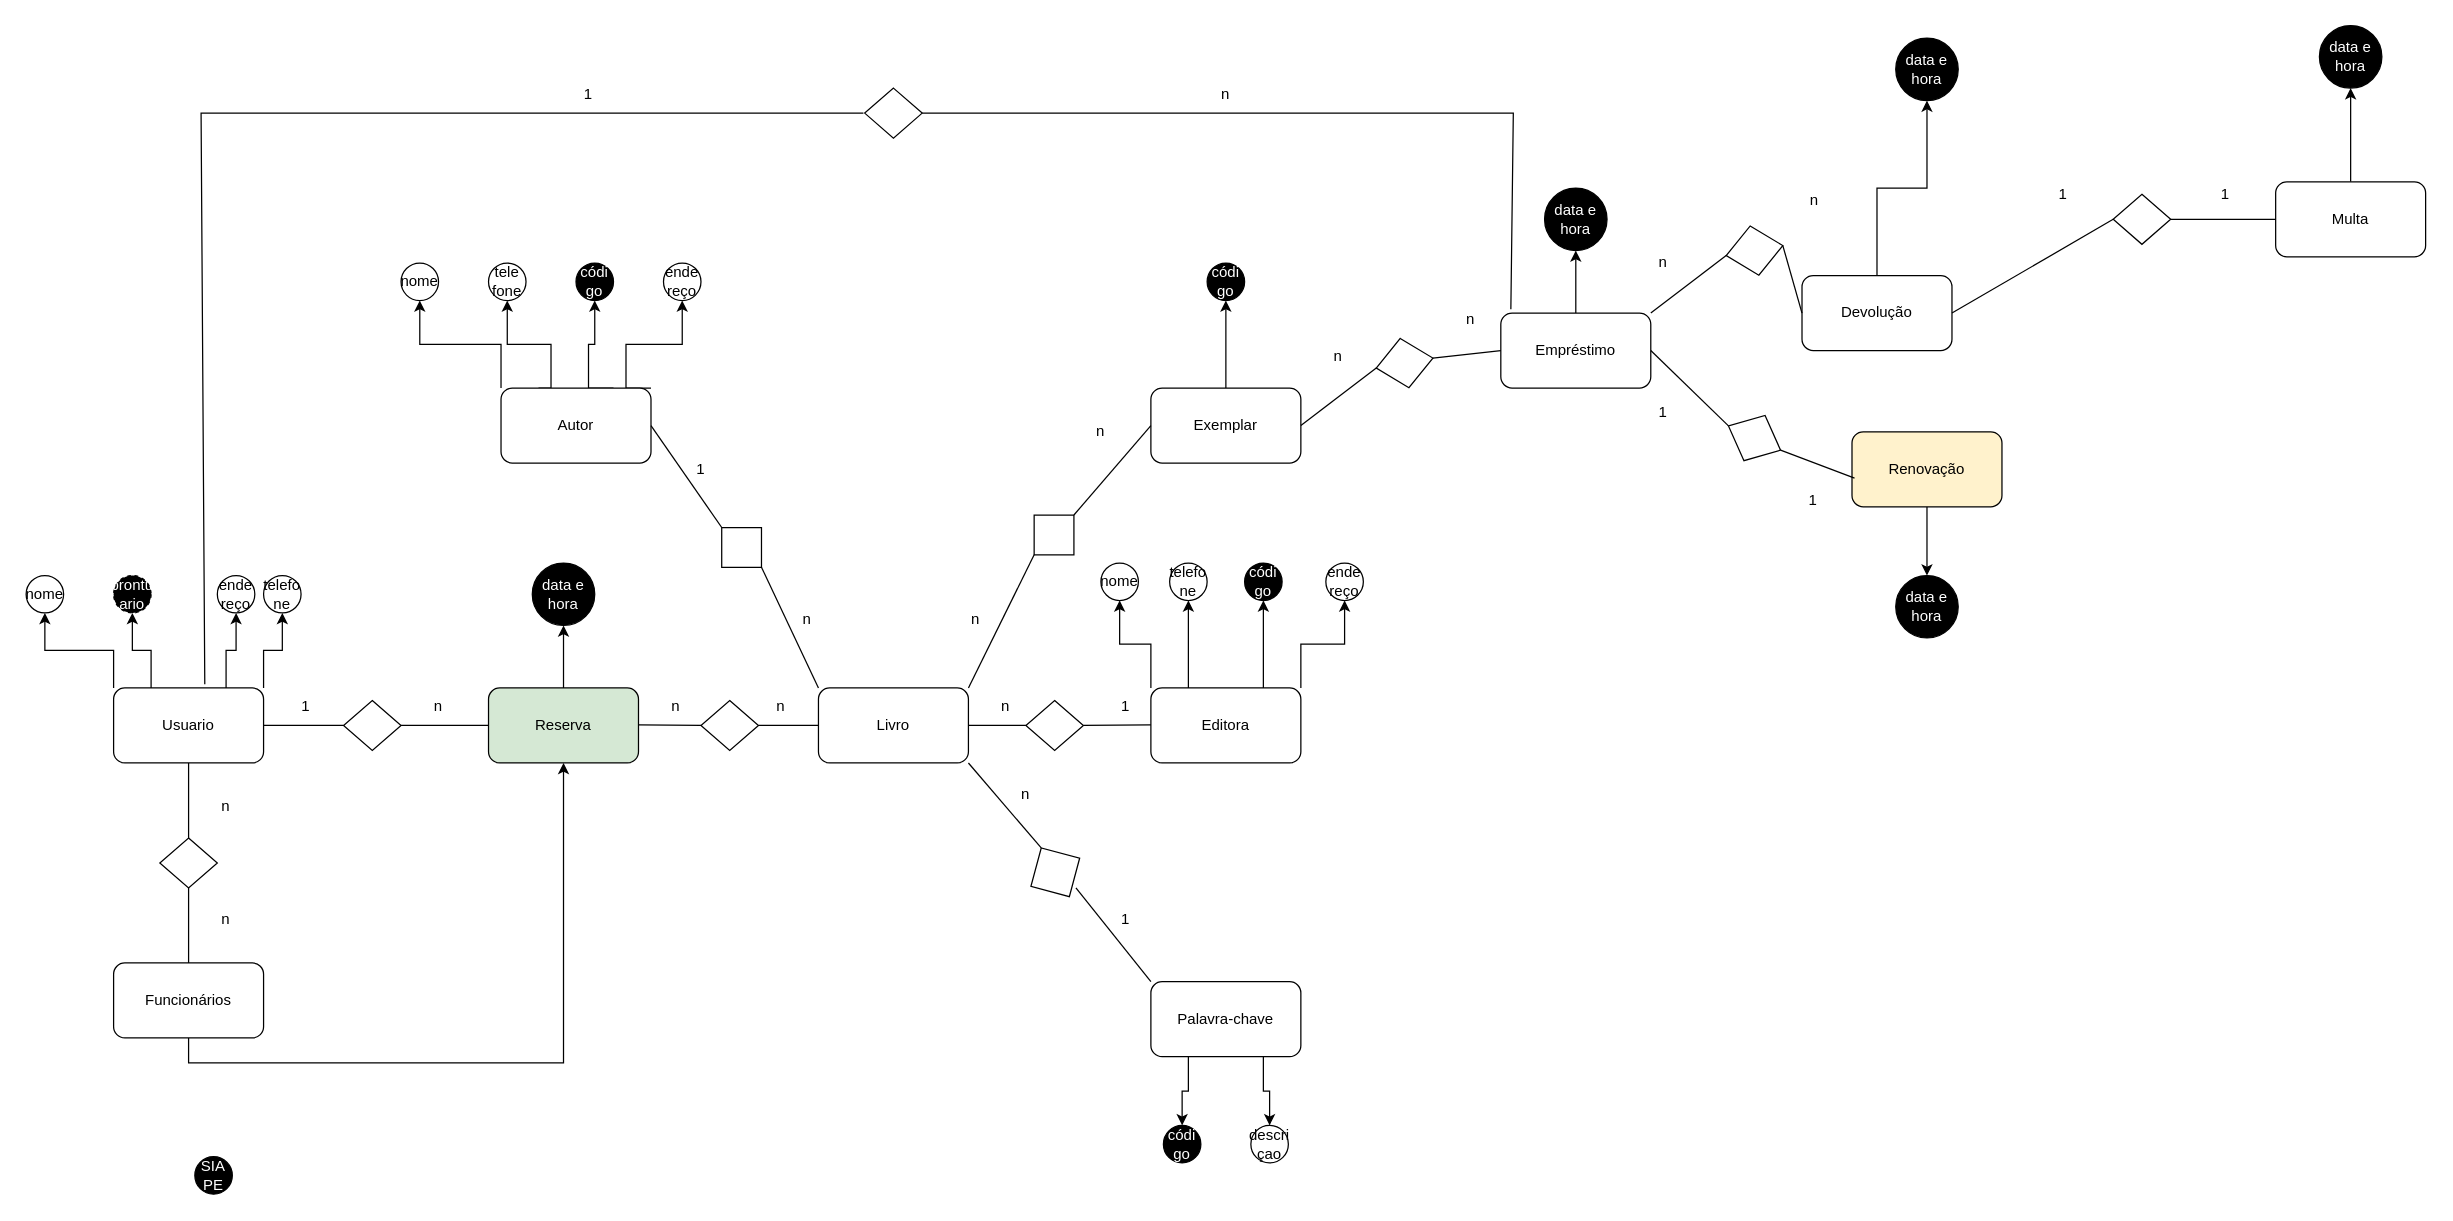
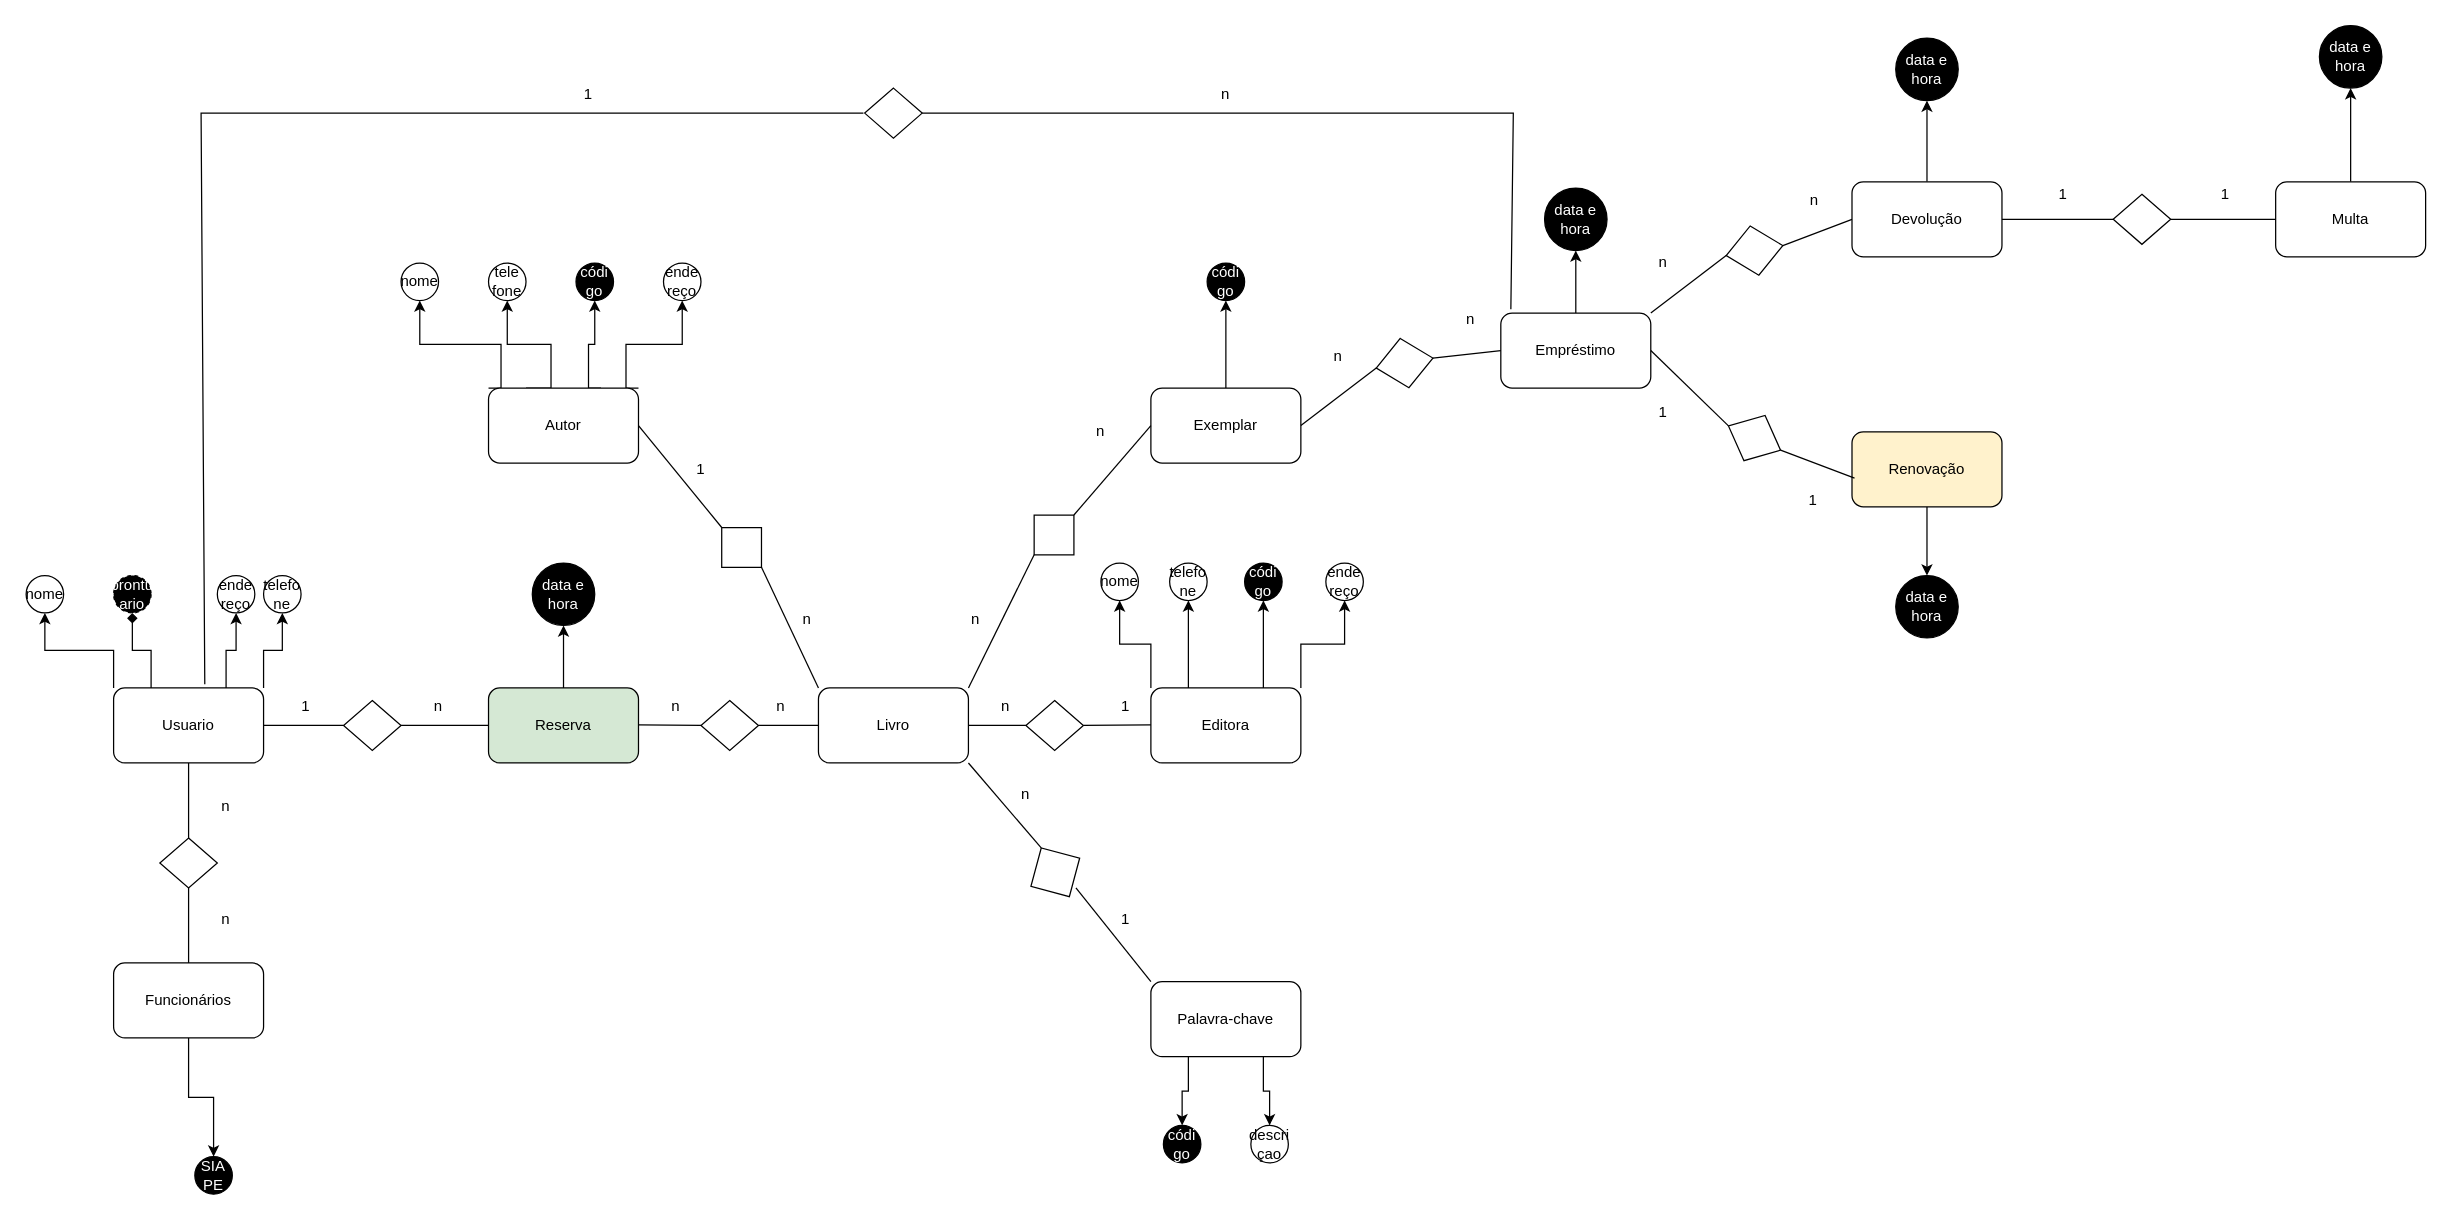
node "Devolução": moved (1877, 313) -> (1927, 219)
node "Autor": moved (576, 426) -> (563, 426)
edge "Usuario" -> "prontu ario": arrowhead classic -> diamond
edge "Funcionários" -> "Reserva": now "Funcionários" -> "SIA PE"
